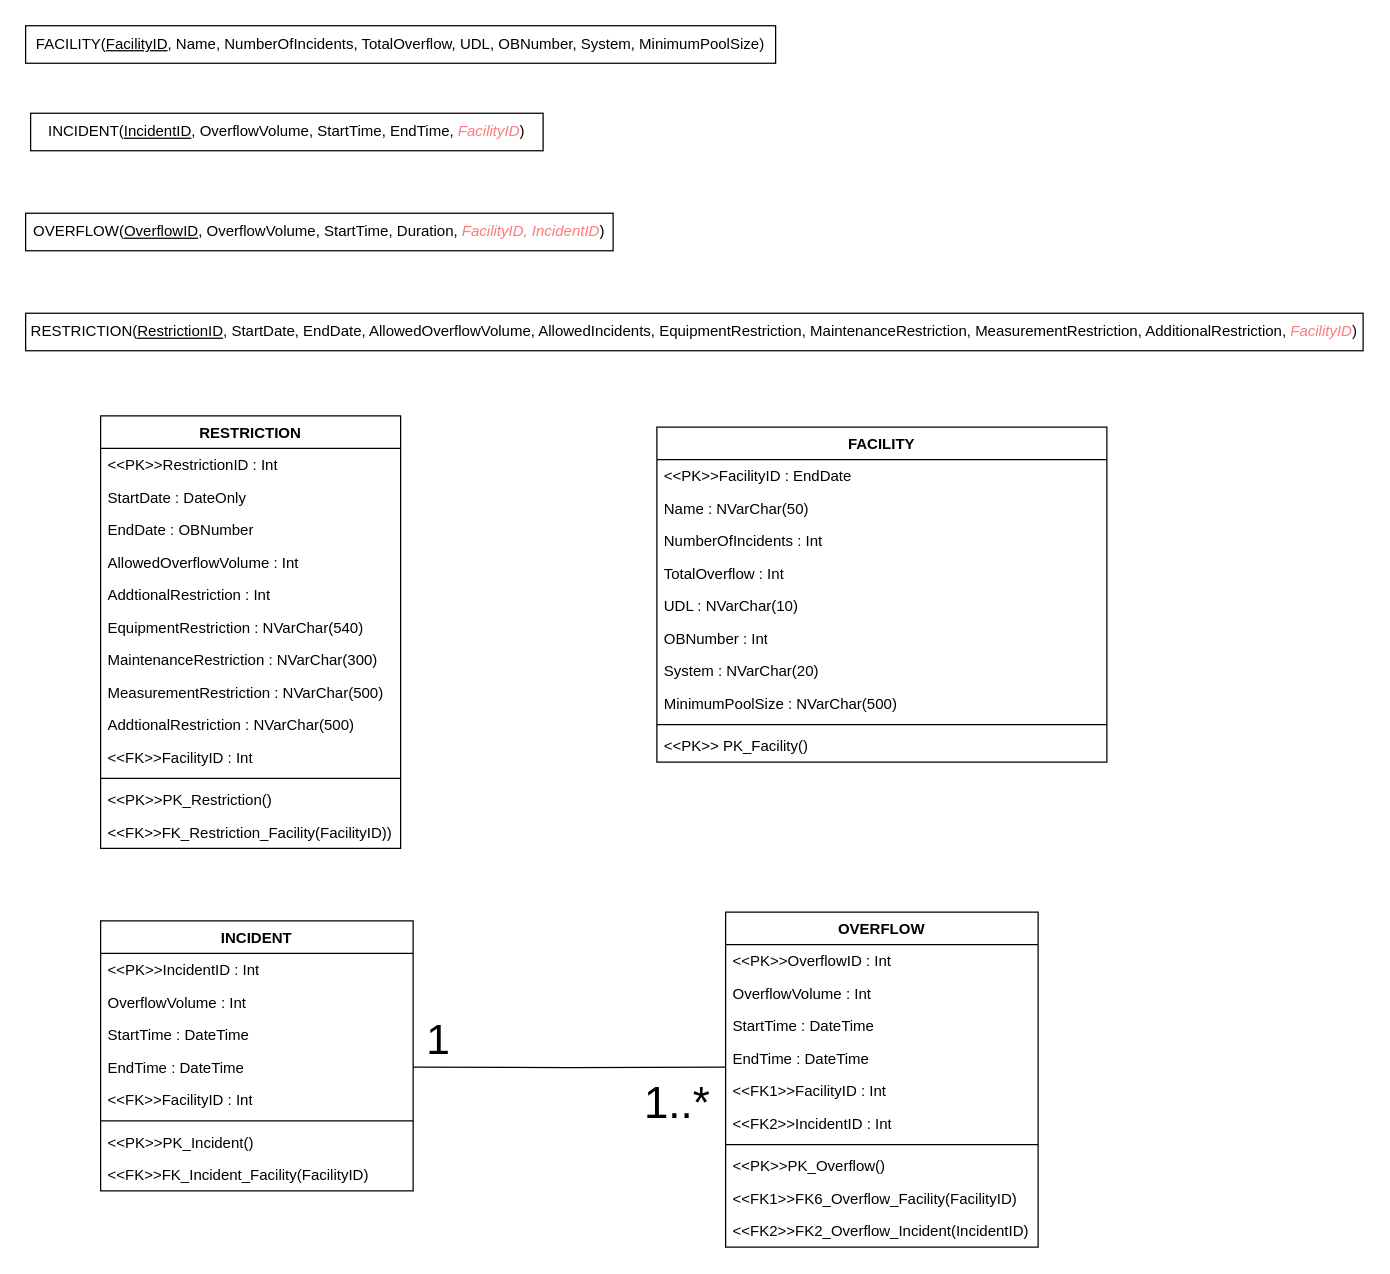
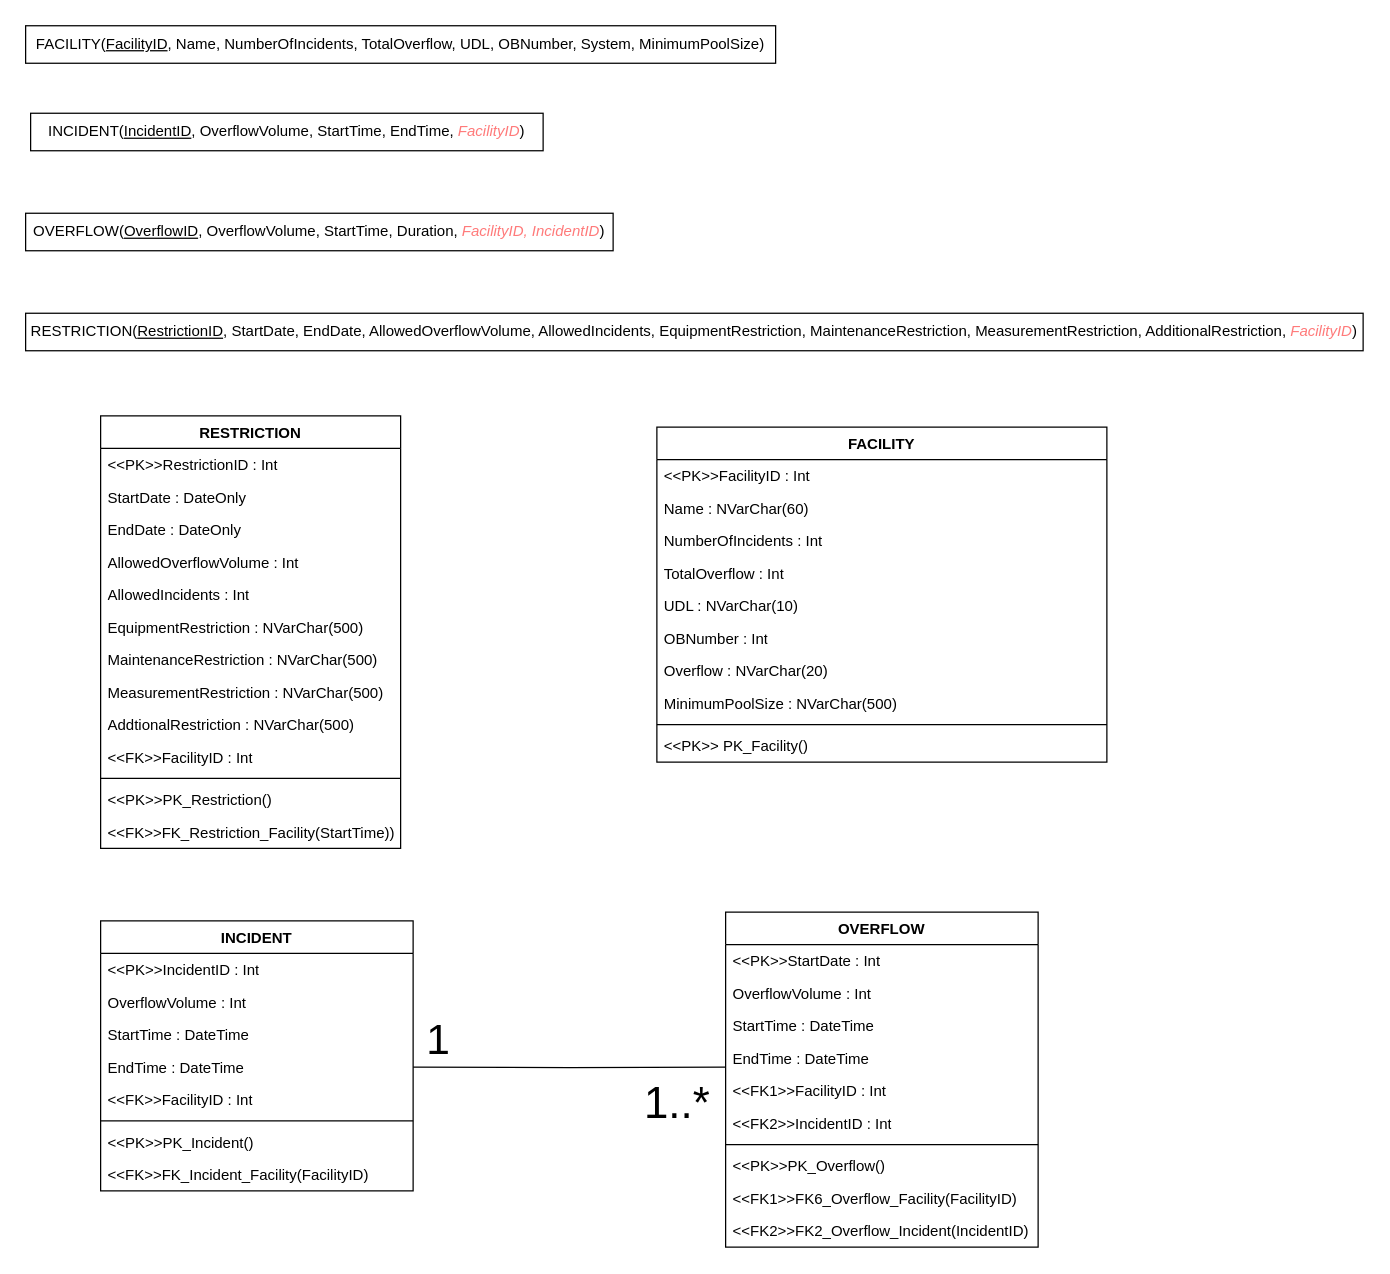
node "<<PK>>FacilityID : EndDate": label "<<PK>>FacilityID : EndDate" -> "<<PK>>FacilityID : Int"
node "Name : NVarChar(50)": label "Name : NVarChar(50)" -> "Name : NVarChar(60)"
node "EndDate : OBNumber": label "EndDate : OBNumber" -> "EndDate : DateOnly"
node "AddtionalRestriction : Int": label "AddtionalRestriction : Int" -> "AllowedIncidents : Int"
node "EquipmentRestriction : NVarChar(540)": label "EquipmentRestriction : NVarChar(540)" -> "EquipmentRestriction : NVarChar(500)"
node "MaintenanceRestriction : NVarChar(300)": label "MaintenanceRestriction : NVarChar(300)" -> "MaintenanceRestriction : NVarChar(500)"
node "System : NVarChar(20)": label "System : NVarChar(20)" -> "Overflow : NVarChar(20)"
node "<<FK>>FK_Restriction_Facility(FacilityID))": label "<<FK>>FK_Restriction_Facility(FacilityID))" -> "<<FK>>FK_Restriction_Facility(StartTime))"
node "<<PK>>OverflowID : Int": label "<<PK>>OverflowID : Int" -> "<<PK>>StartDate : Int"
